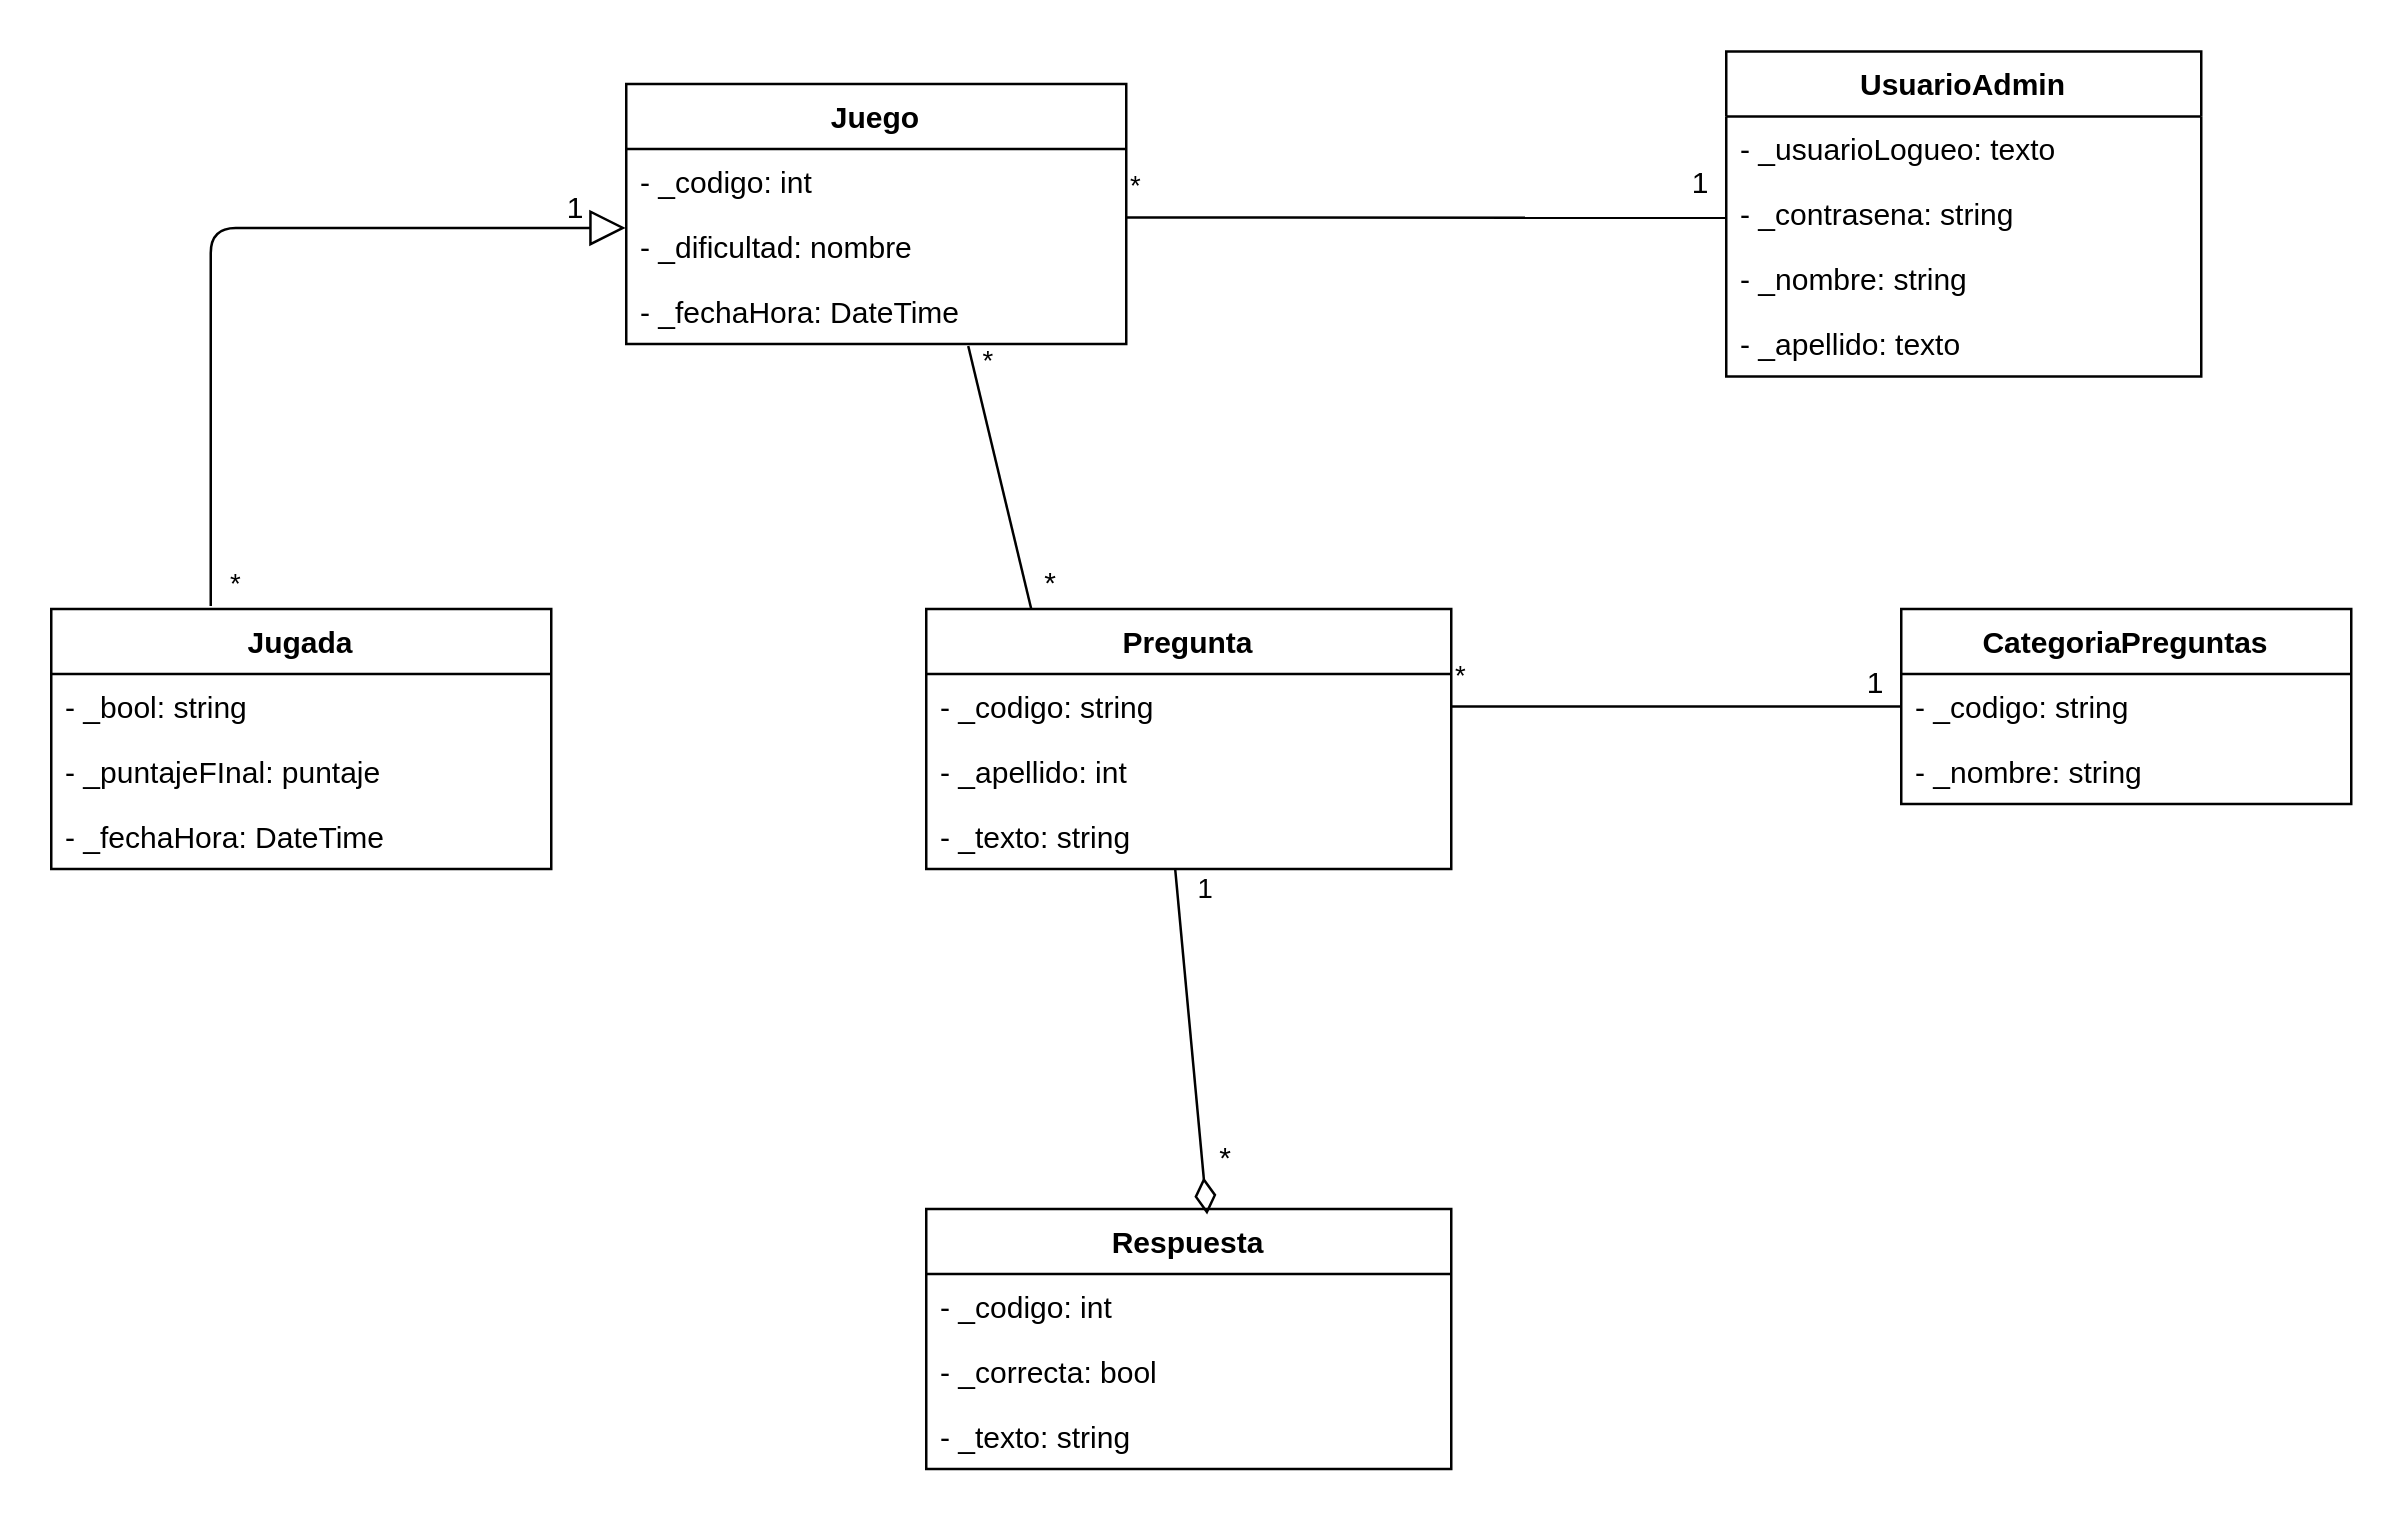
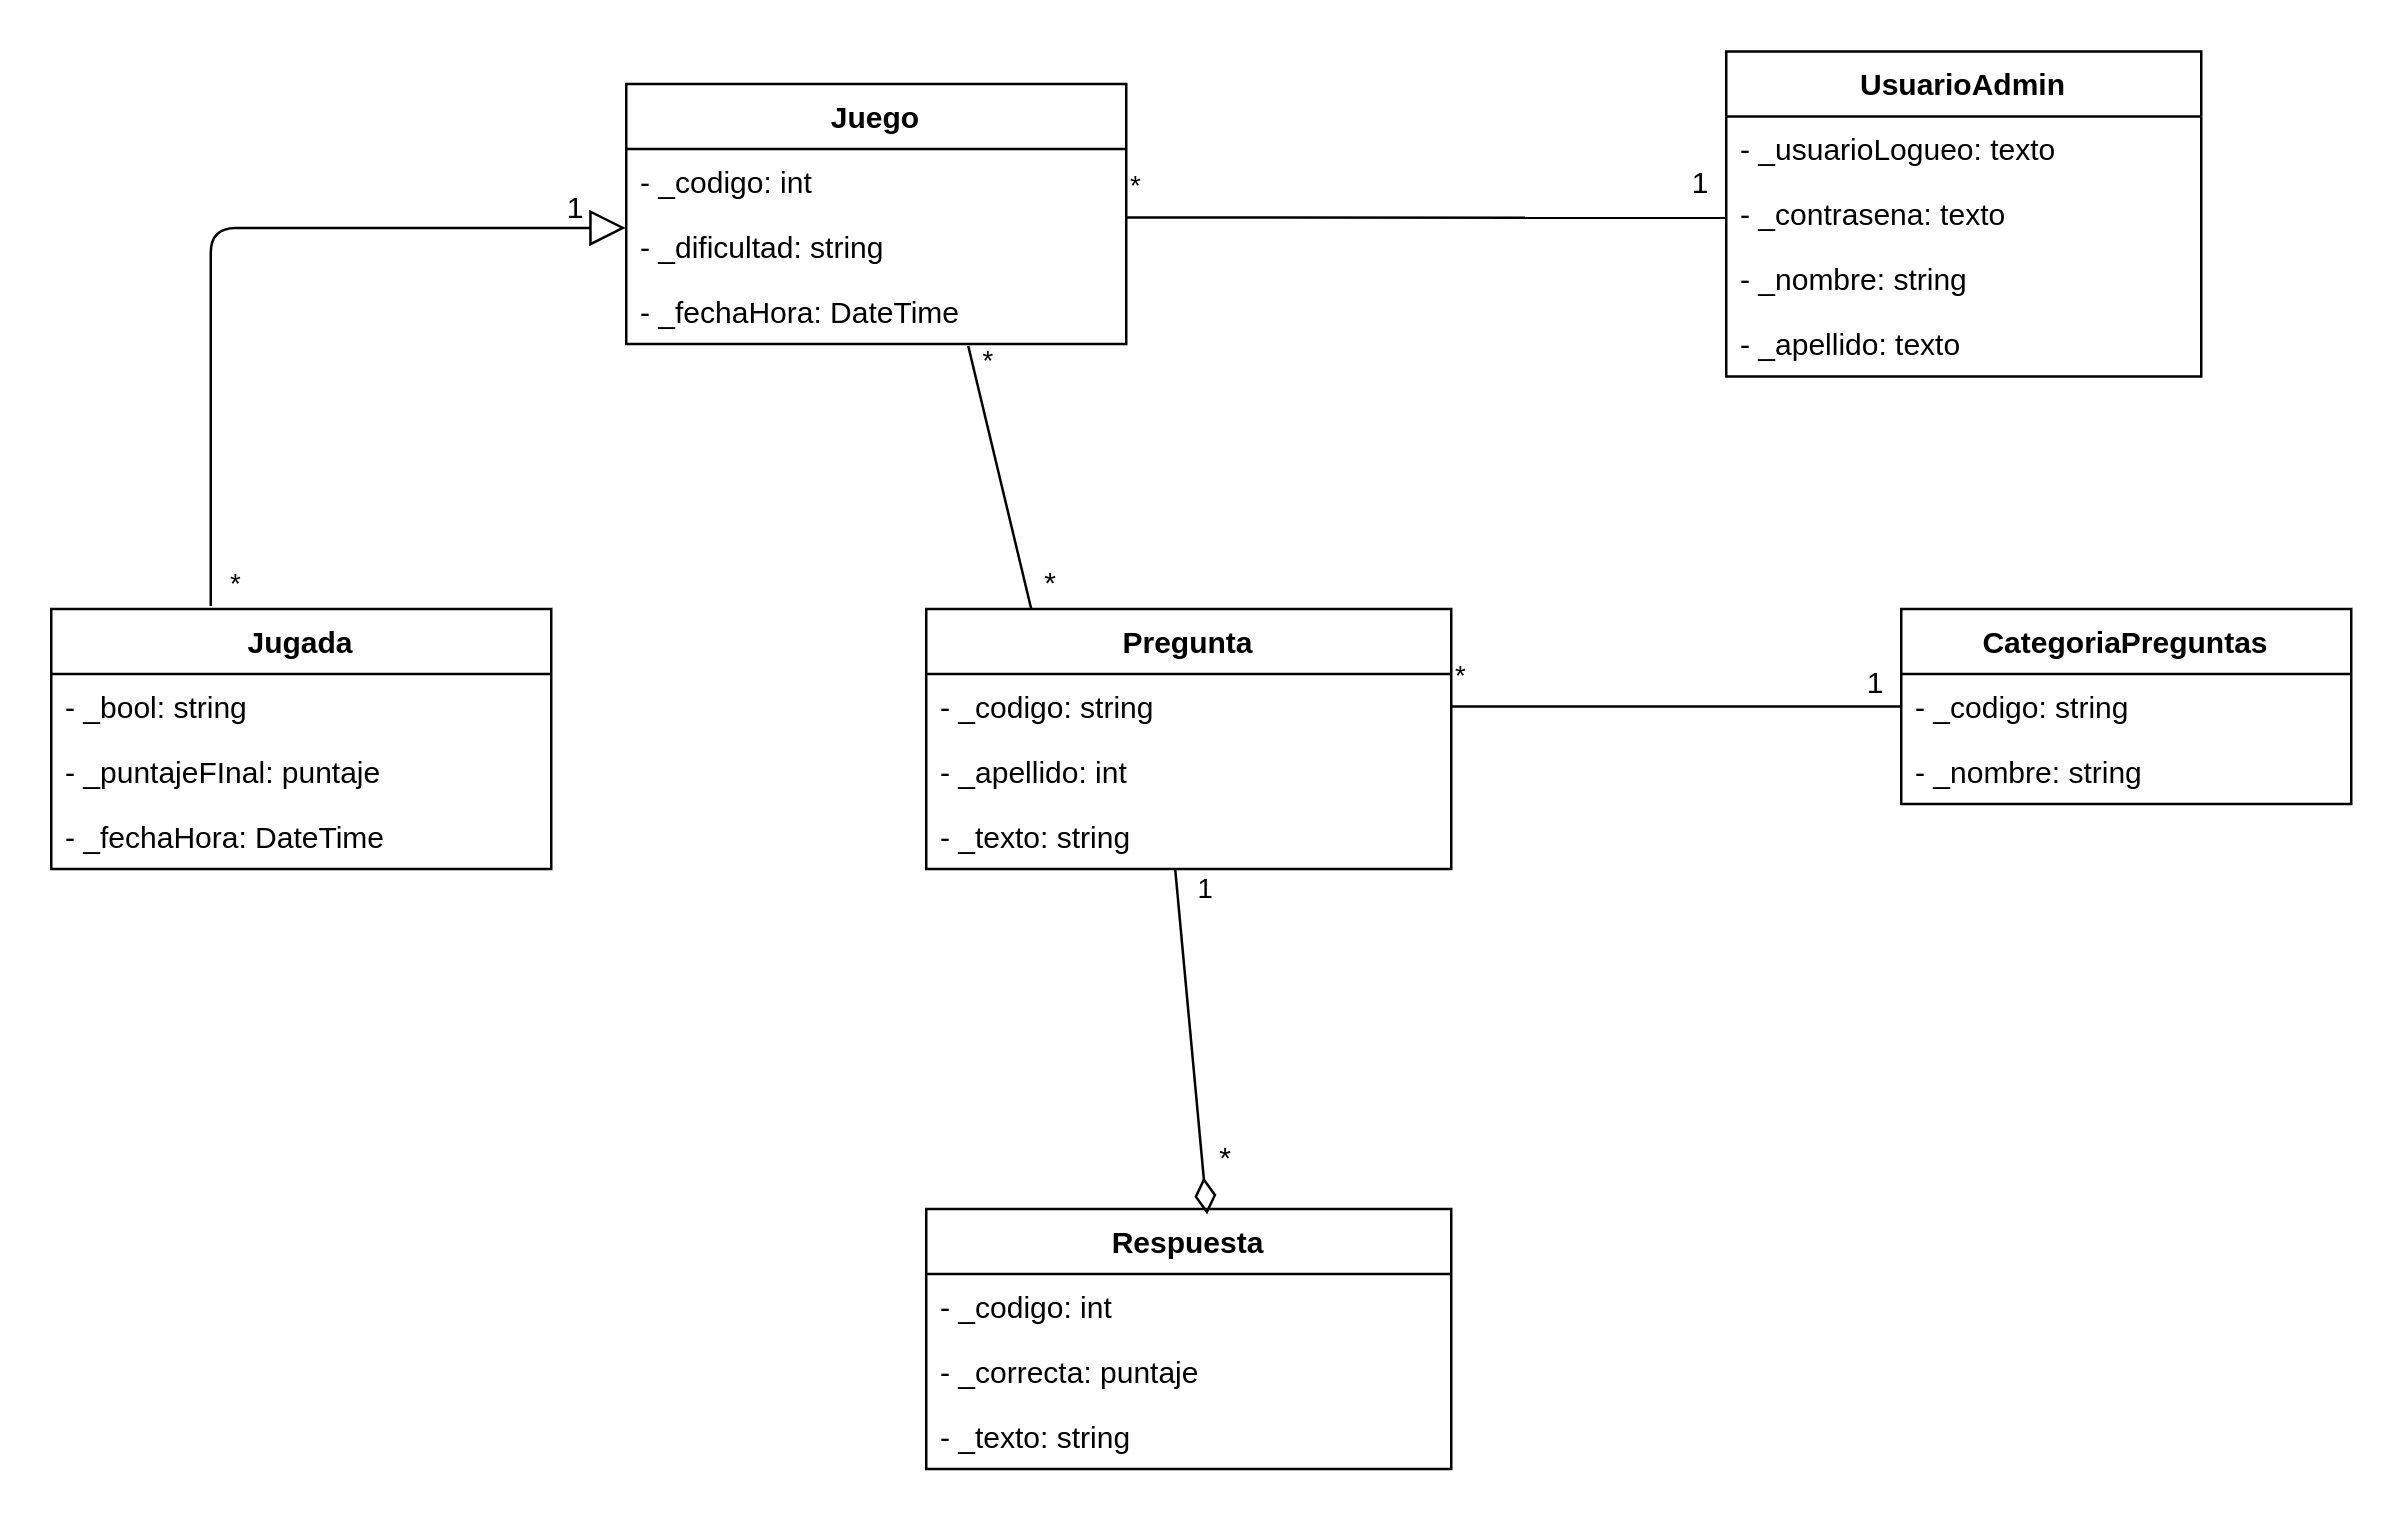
node "- _contrasena: string": label "- _contrasena: string" -> "- _contrasena: texto"
node "- _dificultad: nombre": label "- _dificultad: nombre" -> "- _dificultad: string"
node "- _correcta: bool": label "- _correcta: bool" -> "- _correcta: puntaje"
